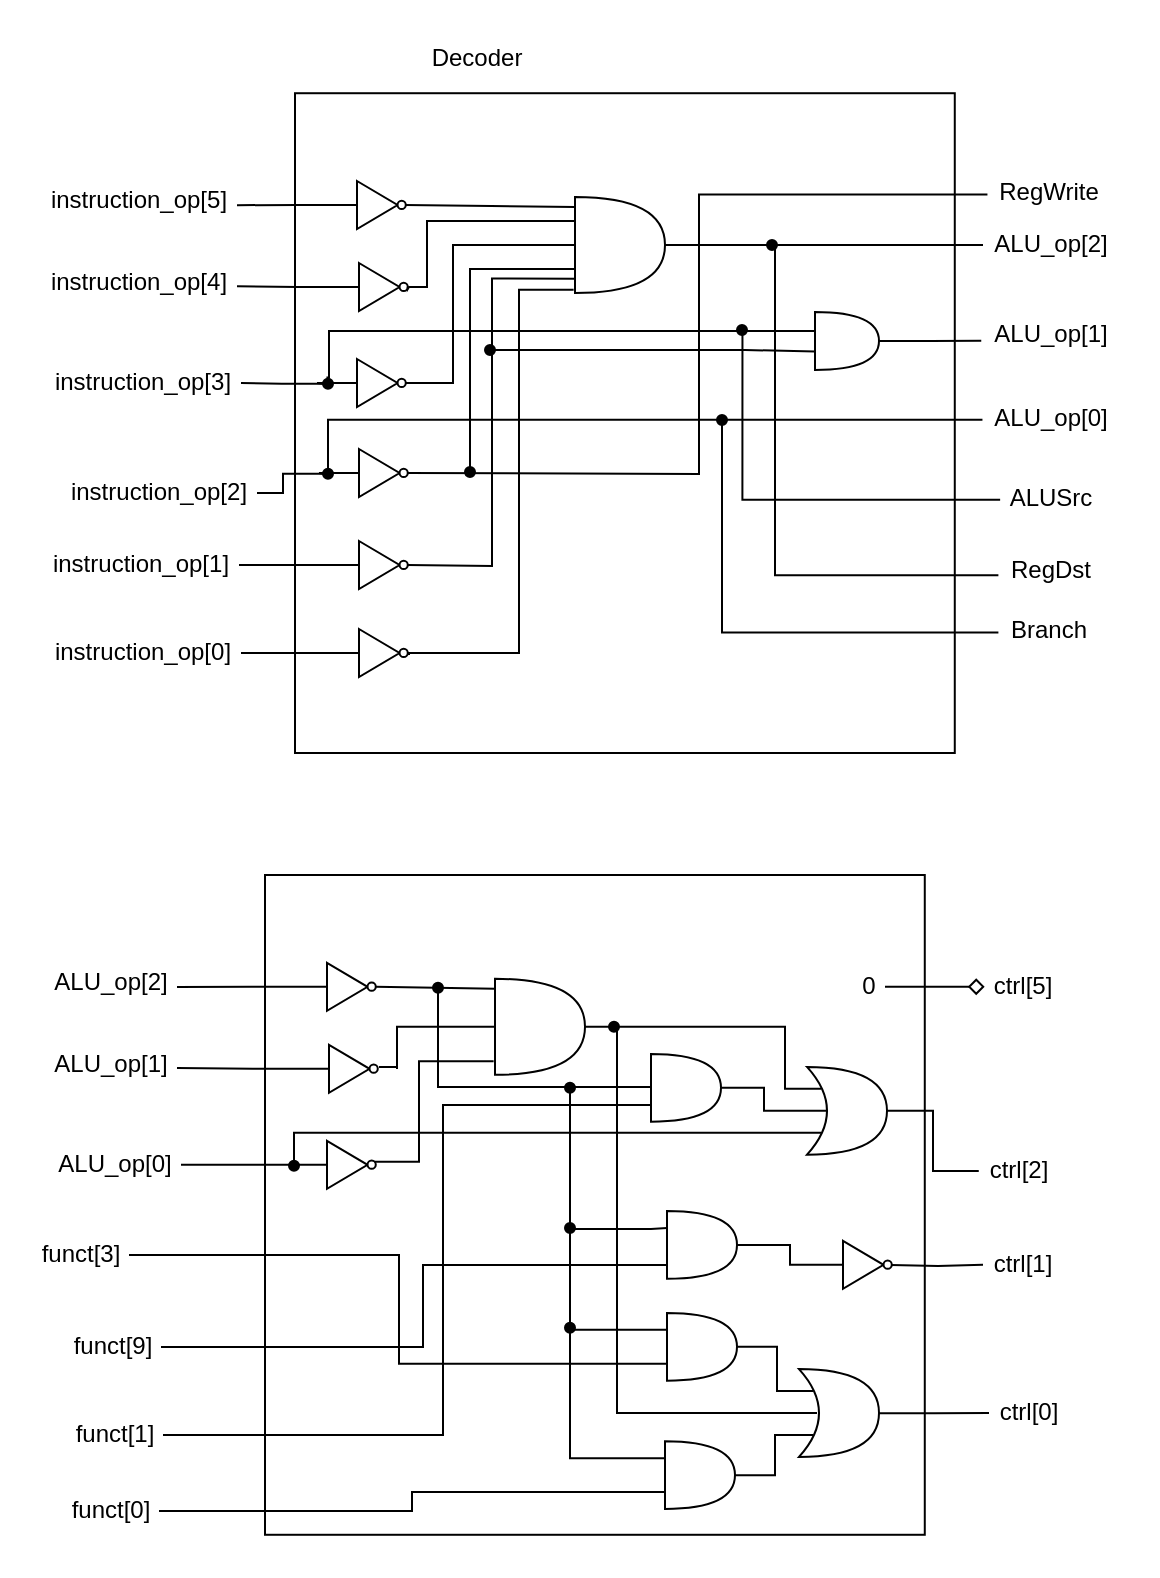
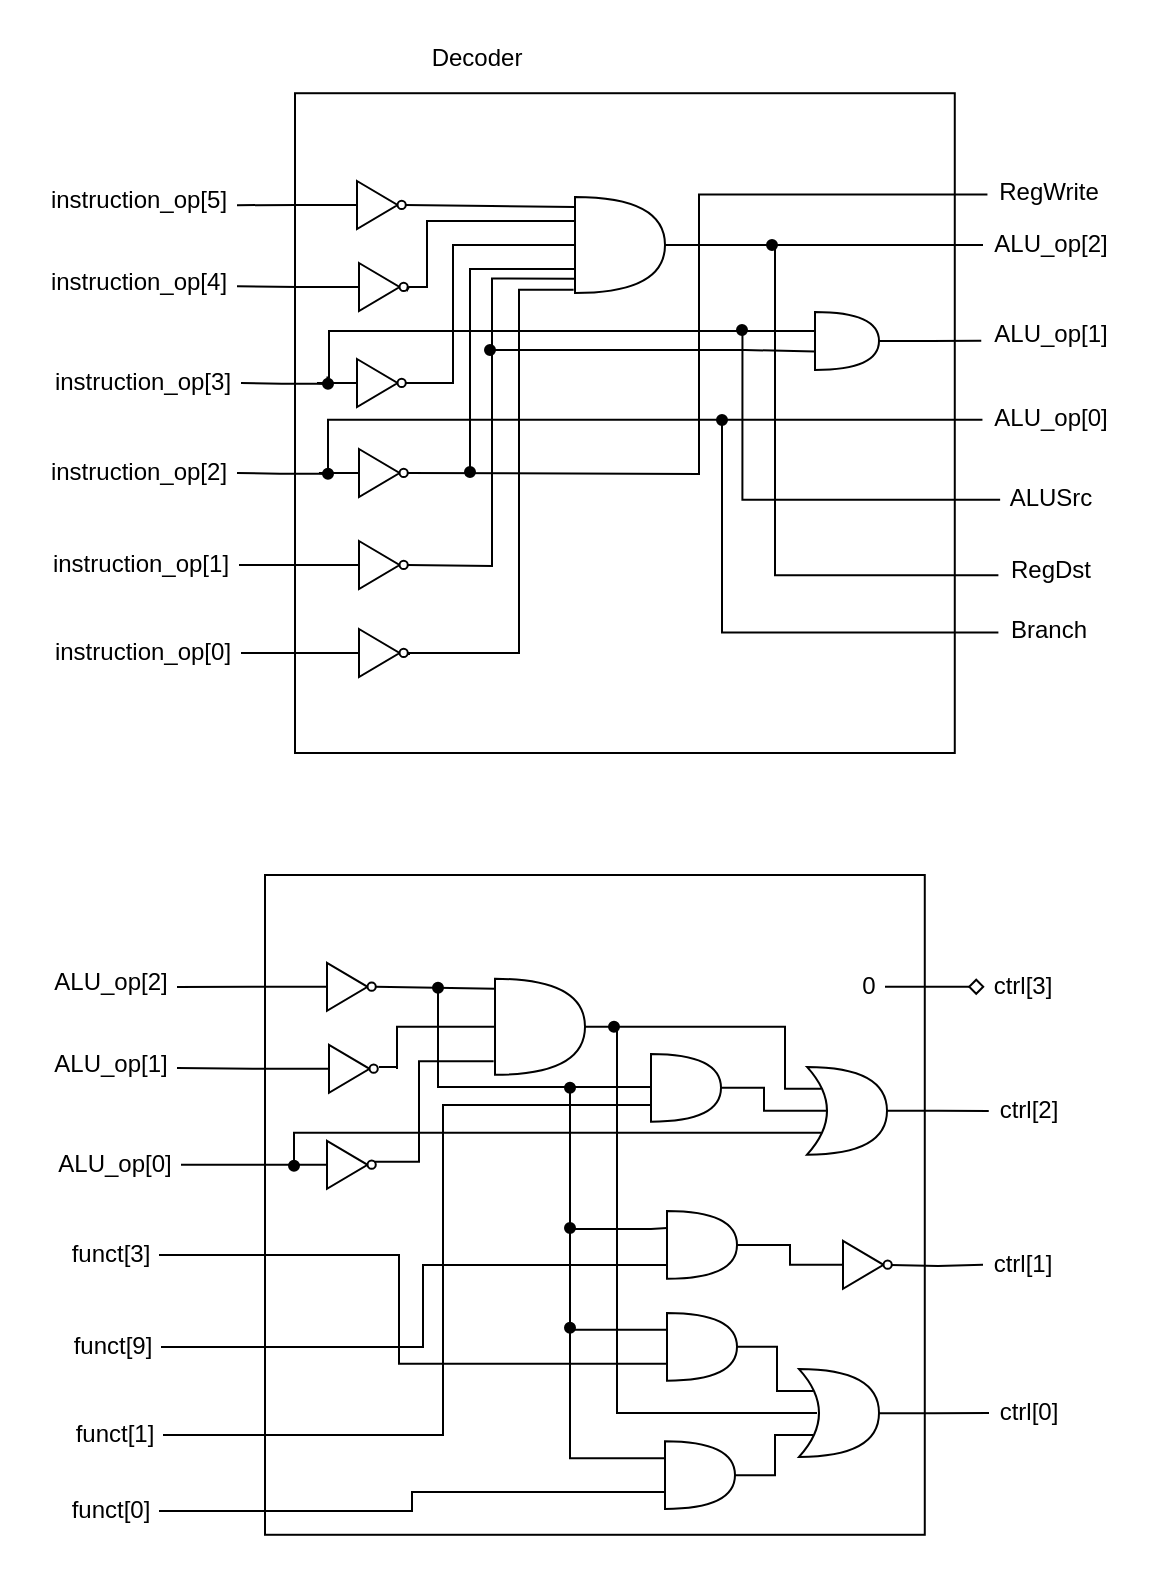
node "instruction_op[2]": moved (159, 493) -> (139, 473)
node "ctrl[5]": label "ctrl[5]" -> "ctrl[3]"
node "ctrl[2]": moved (1018, 1171) -> (1028, 1111)
node "funct[3]": moved (80, 1255) -> (110, 1255)
